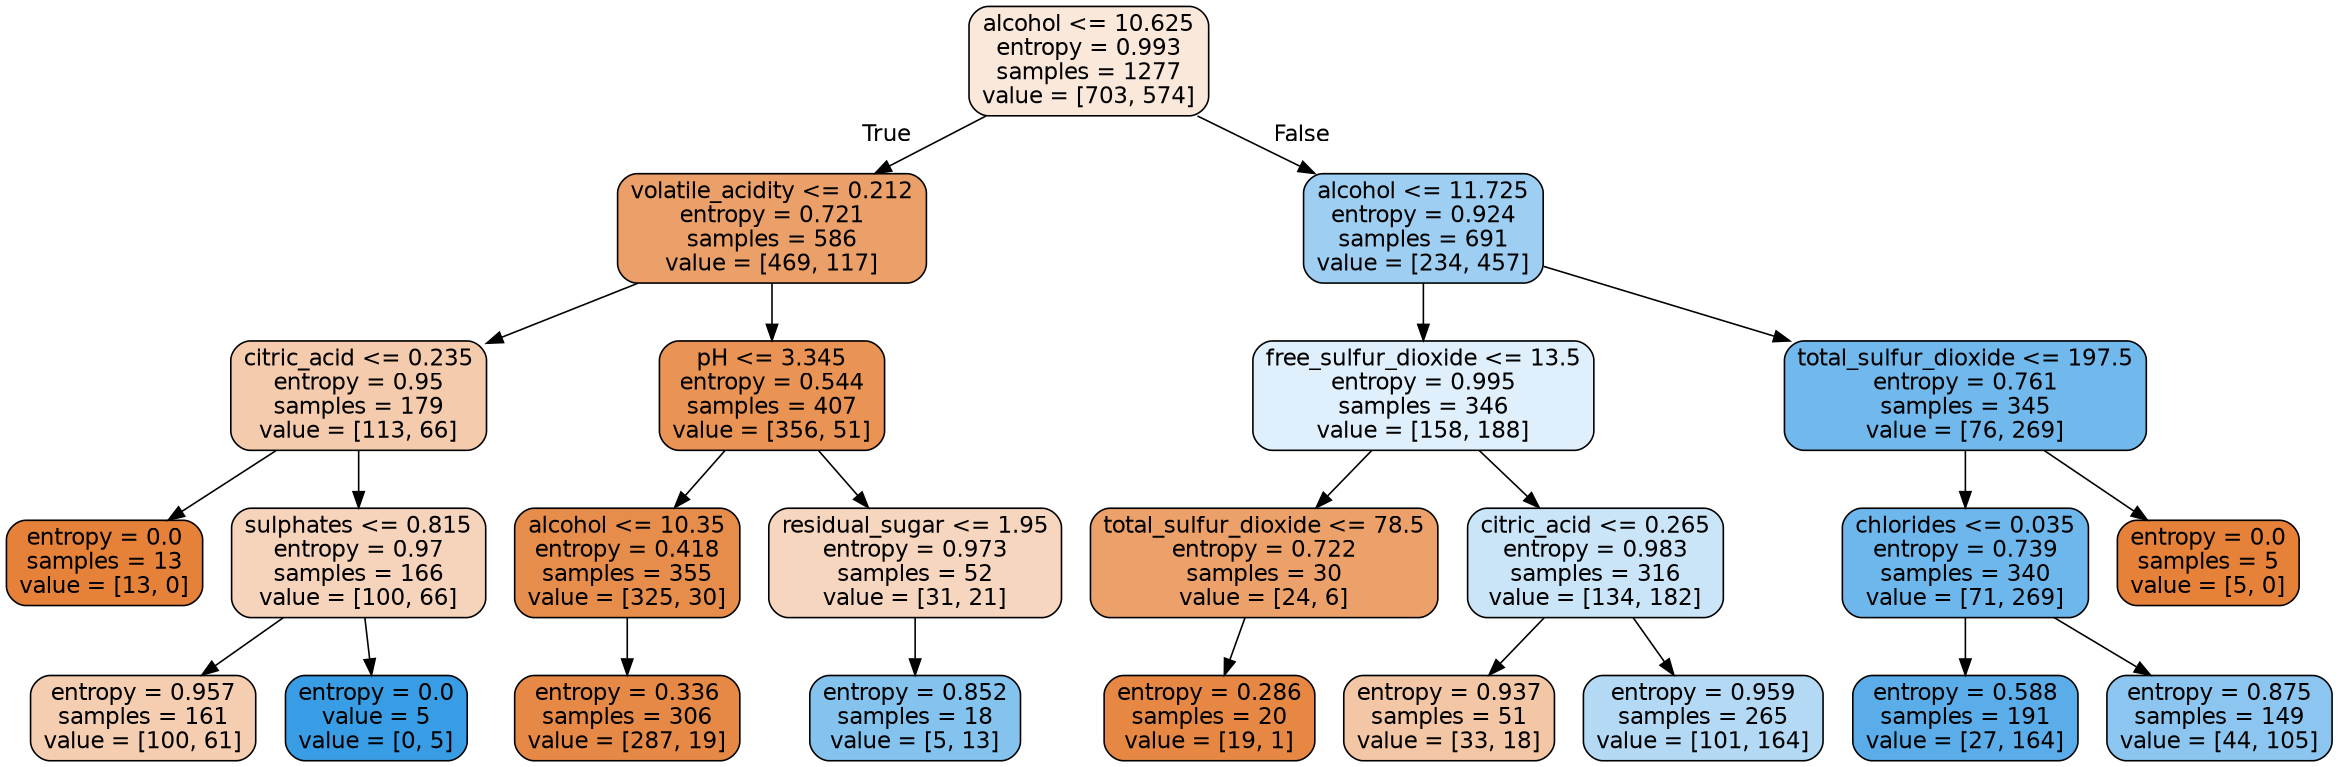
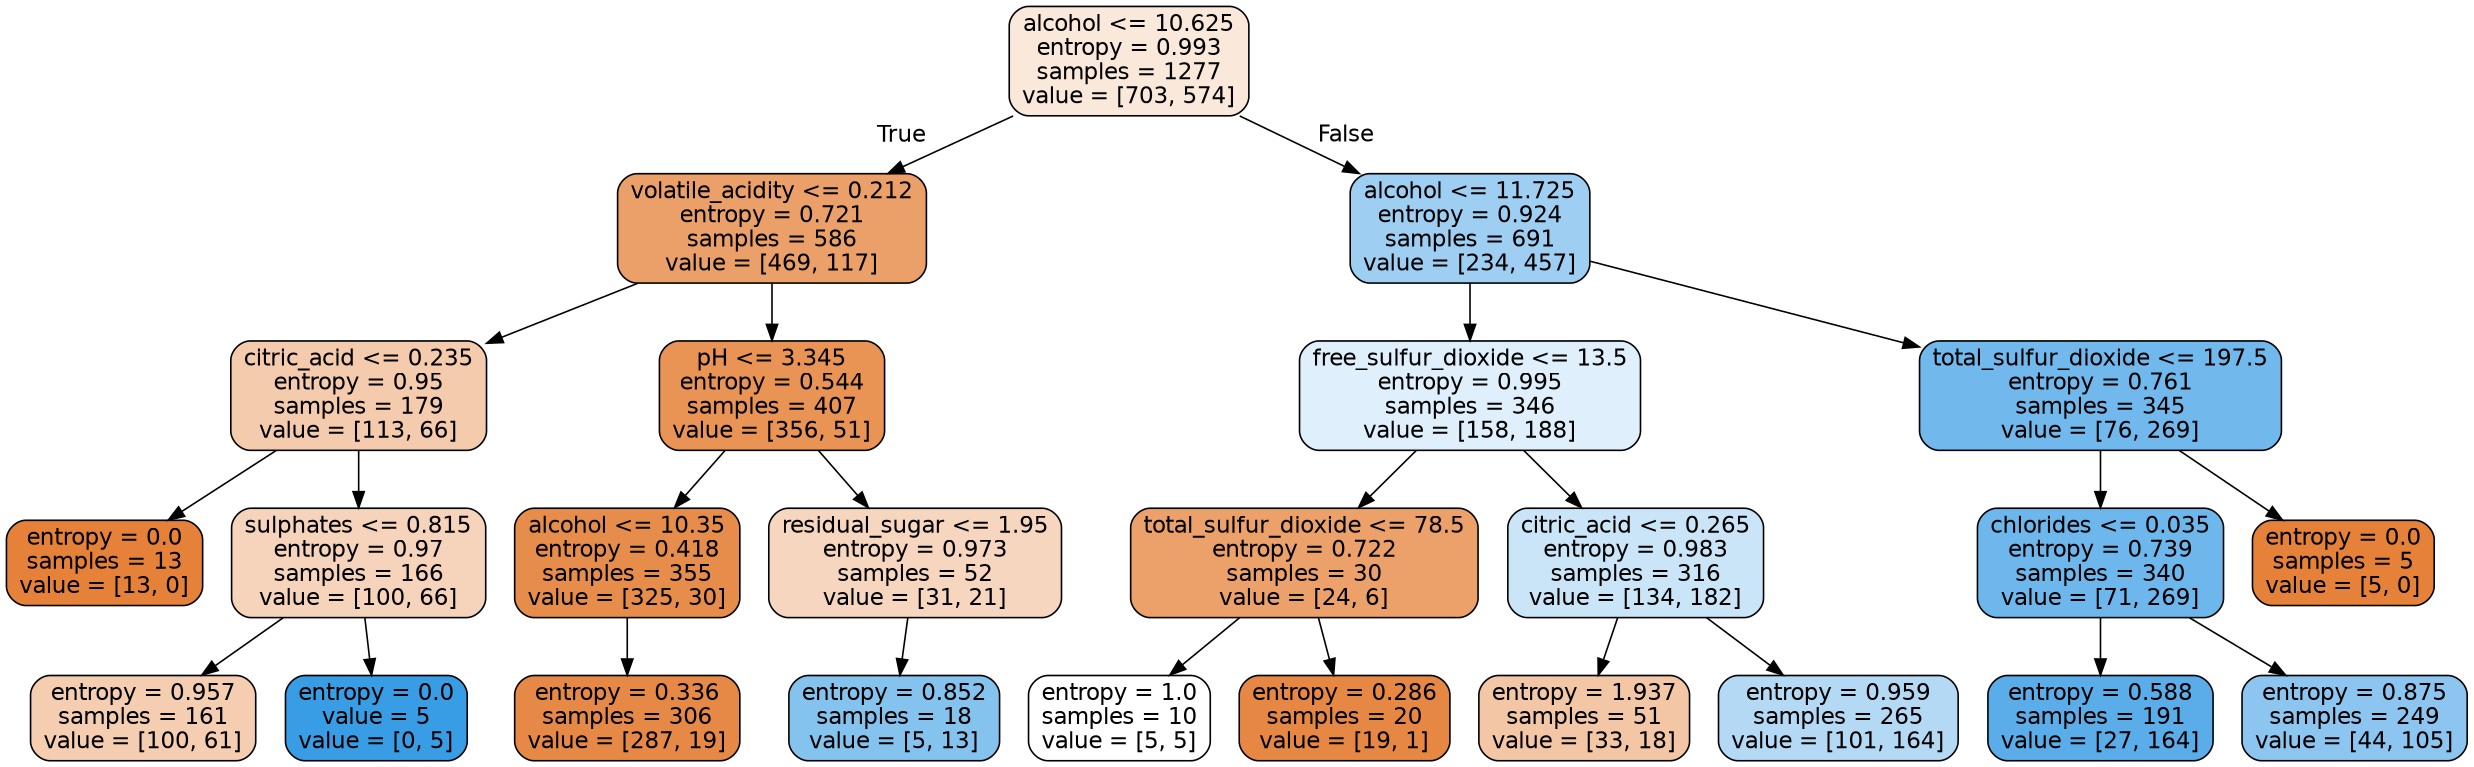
node "entropy = 1.0 samples = 10 value = [5, 5]": added
node "entropy = 0.937 samples = 51 value = [33, 18]": label "entropy = 0.937 samples = 51 value = [33, 18]" -> "entropy = 1.937 samples = 51 value = [33, 18]"
node "entropy = 0.875 samples = 149 value = [44, 105]": label "entropy = 0.875 samples = 149 value = [44, 105]" -> "entropy = 0.875 samples = 249 value = [44, 105]"
